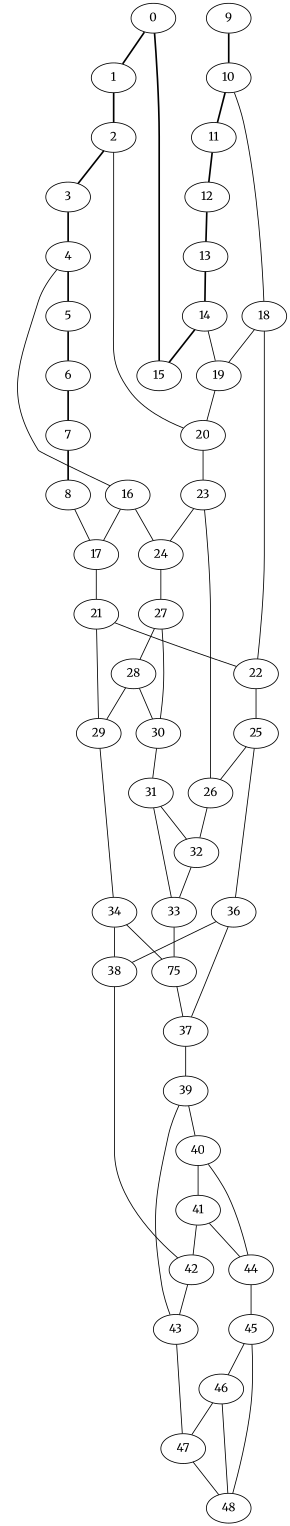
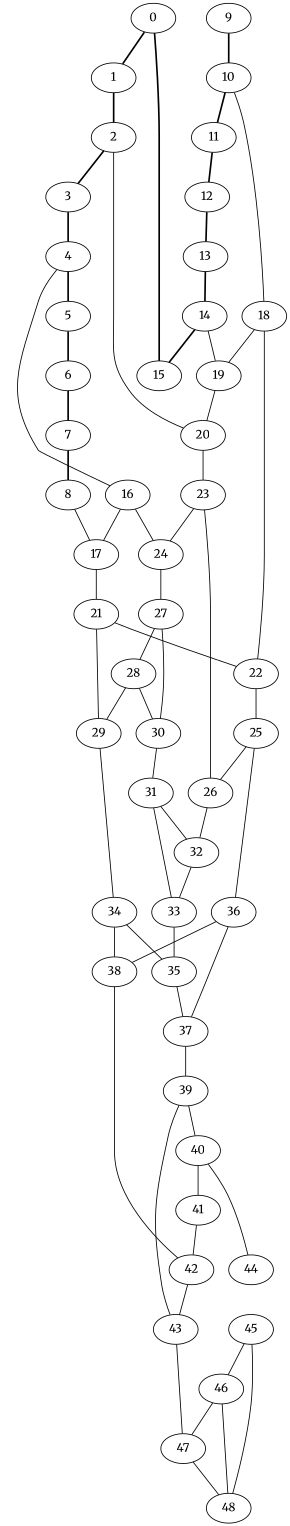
node "75": label "75" -> "35"
edge "41" -- "44": removed
edge "44" -- "45": removed
